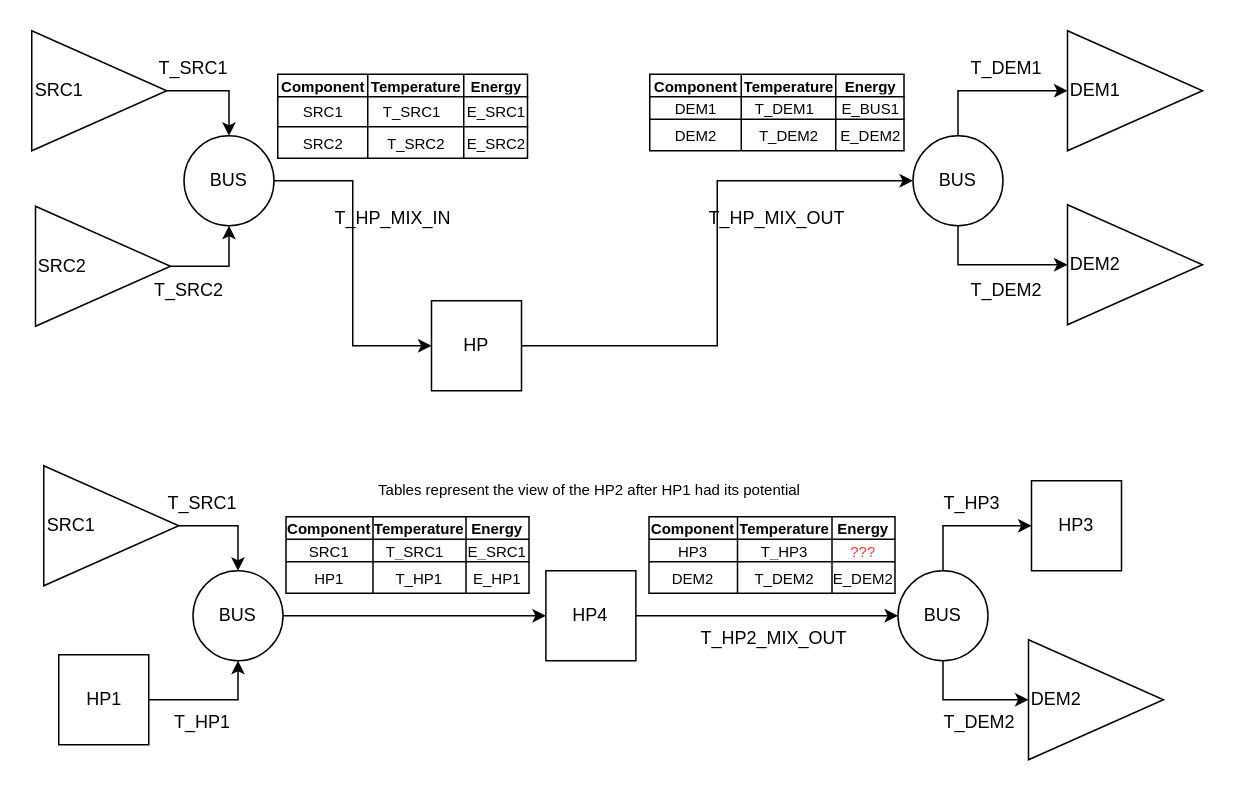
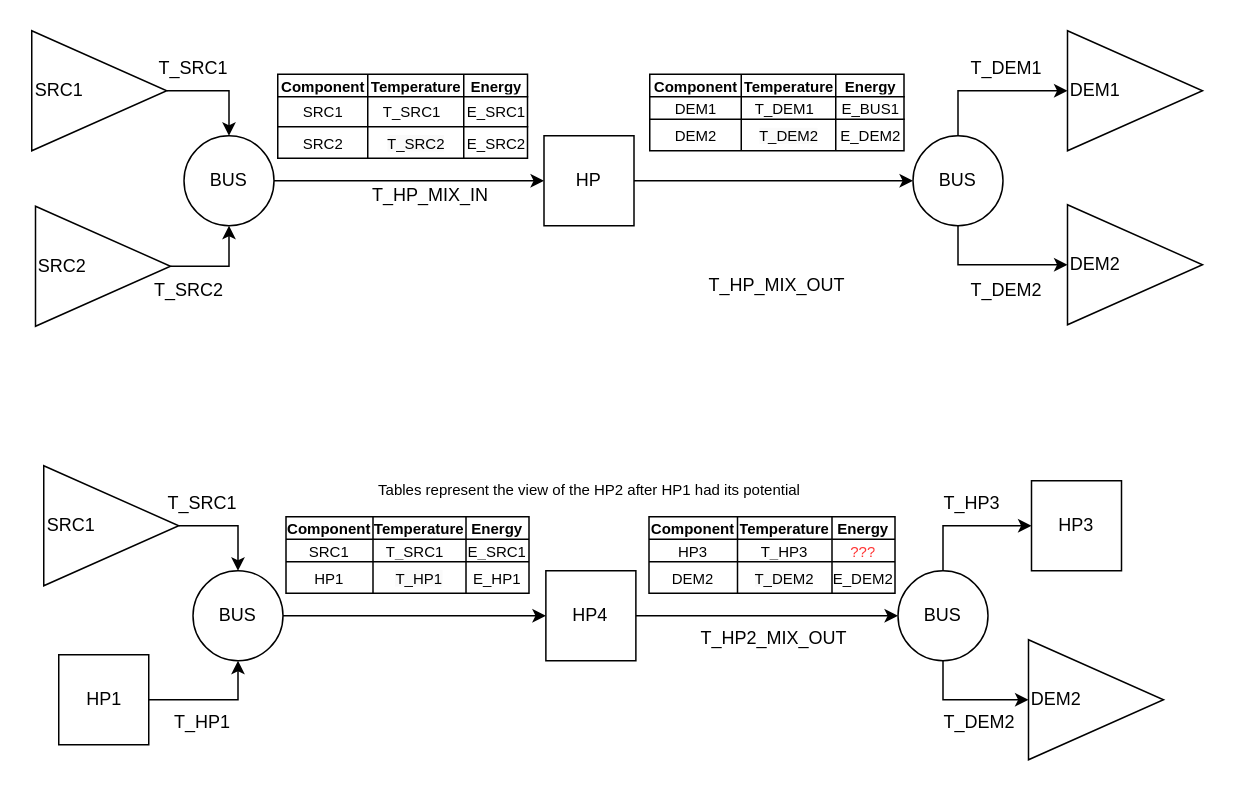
node "T_HP_MIX_IN": moved (392, 218) -> (430, 196)
node "T_HP_MIX_OUT": moved (777, 218) -> (777, 286)
node "HP": moved (476, 346) -> (589, 181)
